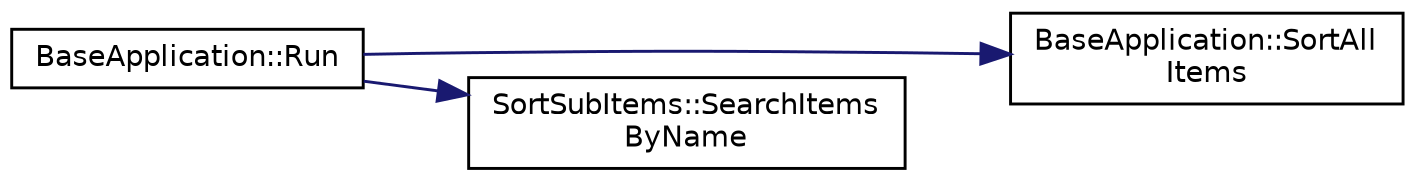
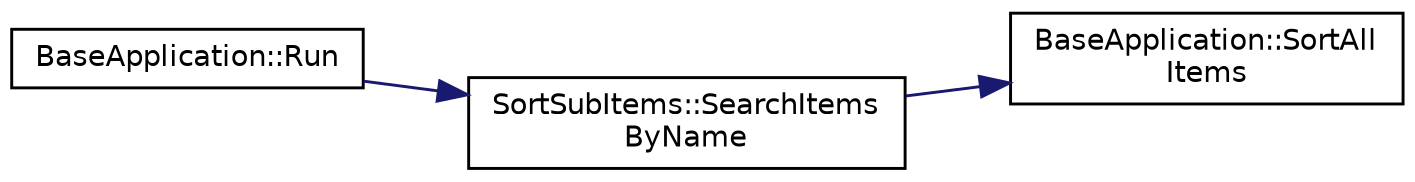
edge "BaseApplication::Run" -> "BaseApplication::SortAll Items": now "SortSubItems::SearchItems ByName" -> "BaseApplication::SortAll Items"
